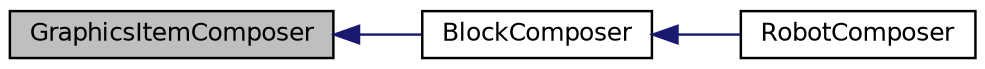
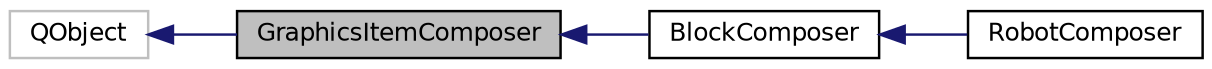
node "QObject": added
